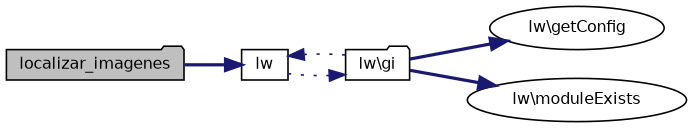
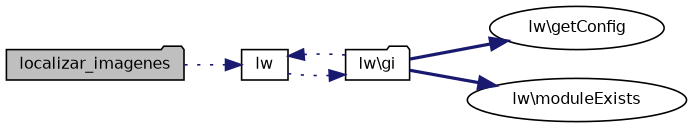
edge "localizar_imagenes" -> "lw": style bold -> dotted
